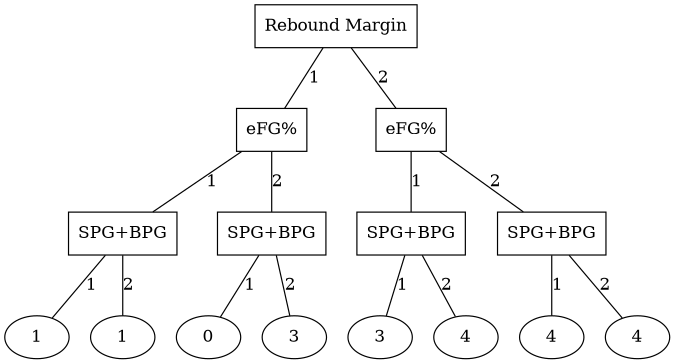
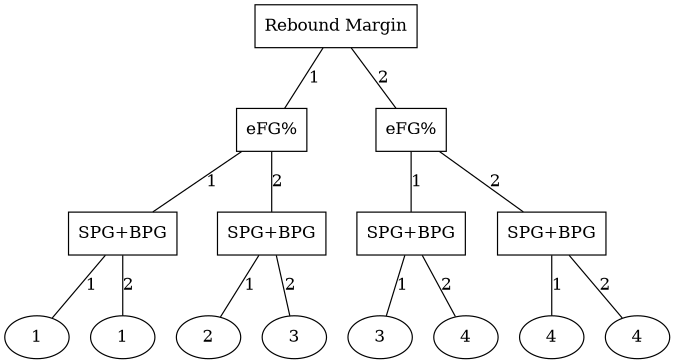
node "0": label "0" -> "2"
